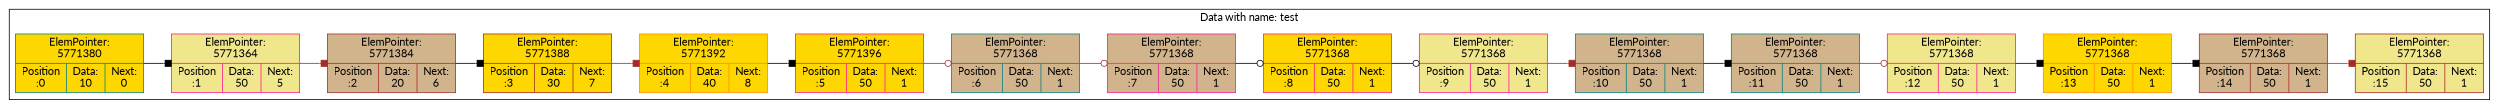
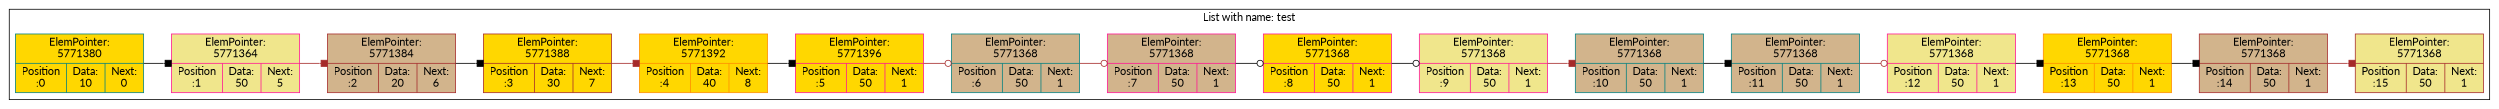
cluster "Data with name: test": label "Data with name: test" -> "List with name: test"
